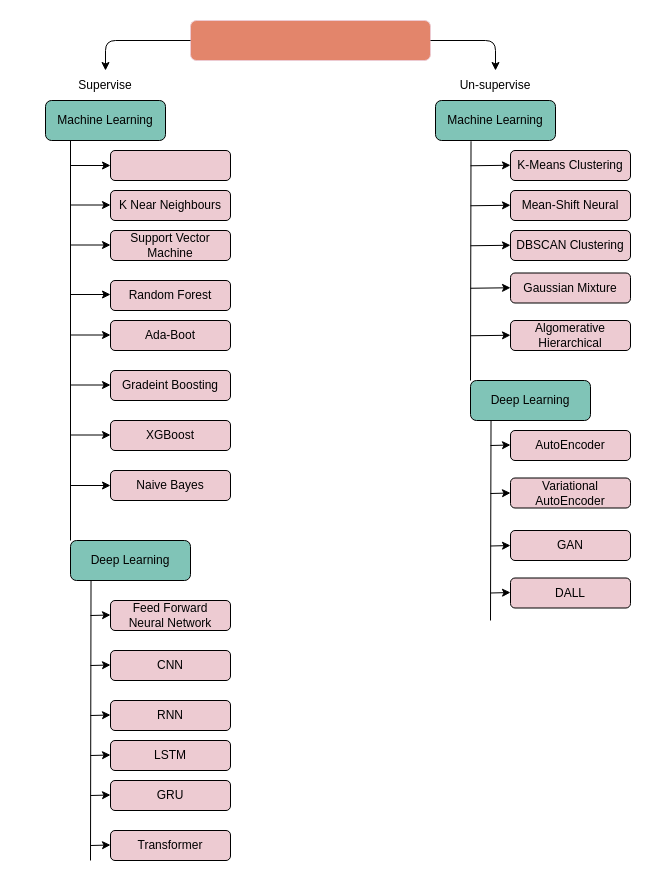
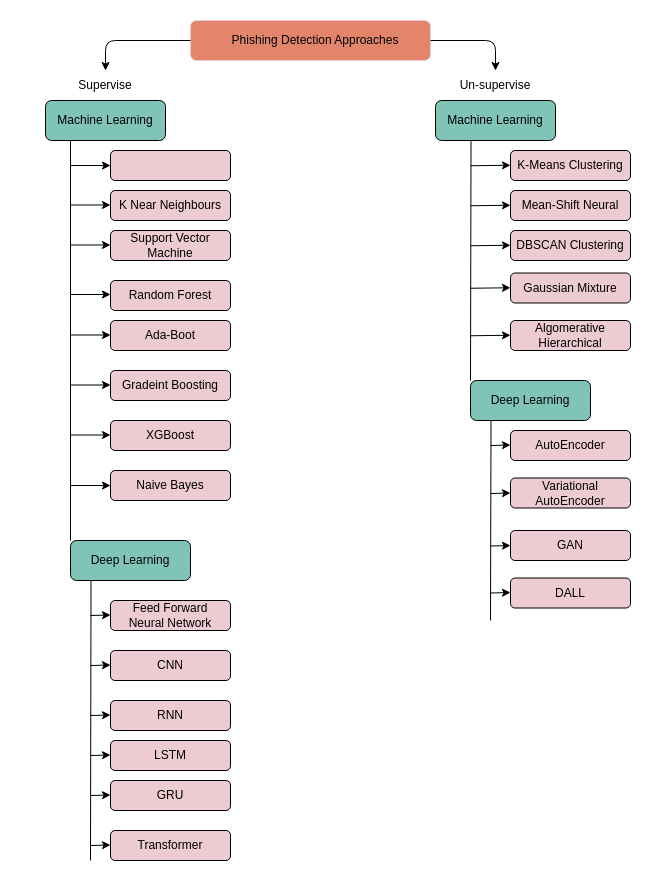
node "Phishing Detection Approaches": added
